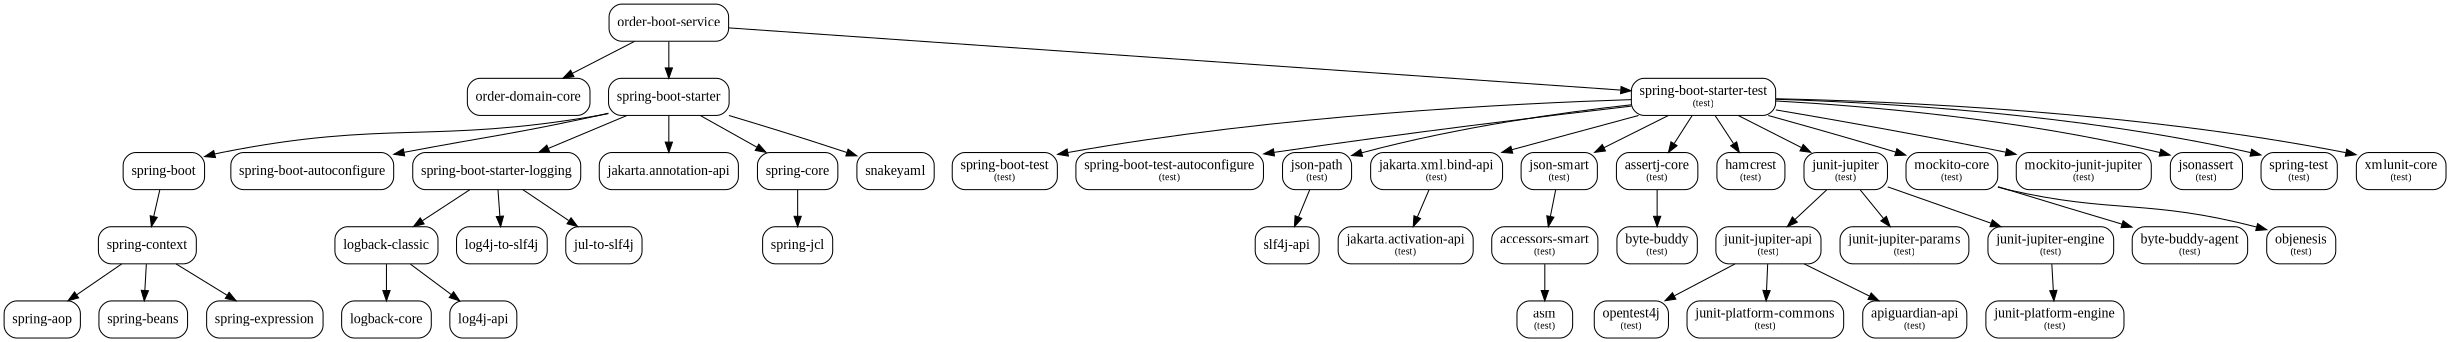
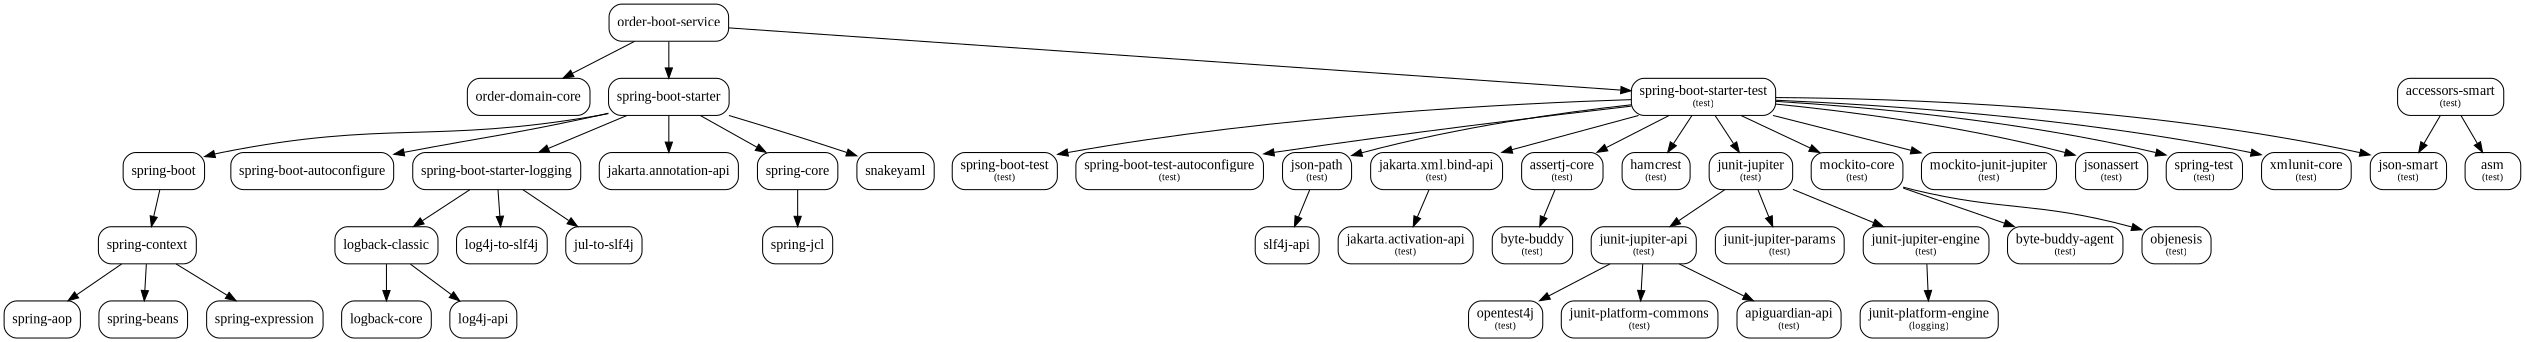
edge "json-smart" -> "accessors-smart": reversed
node "junit-platform-engine": text "(test)" -> "(logging)"
